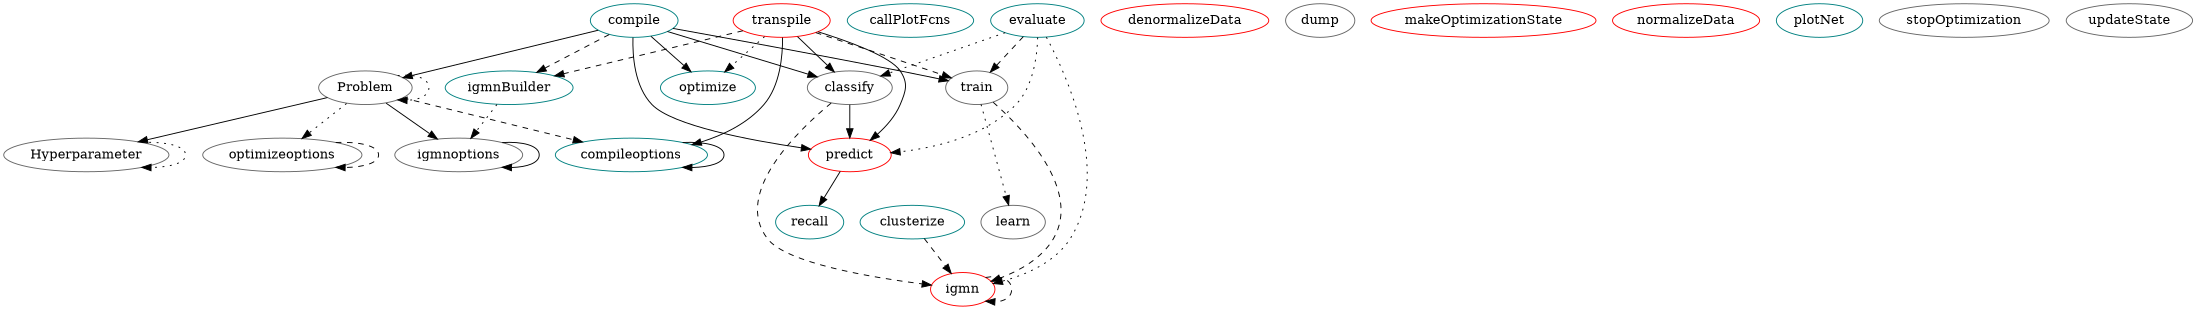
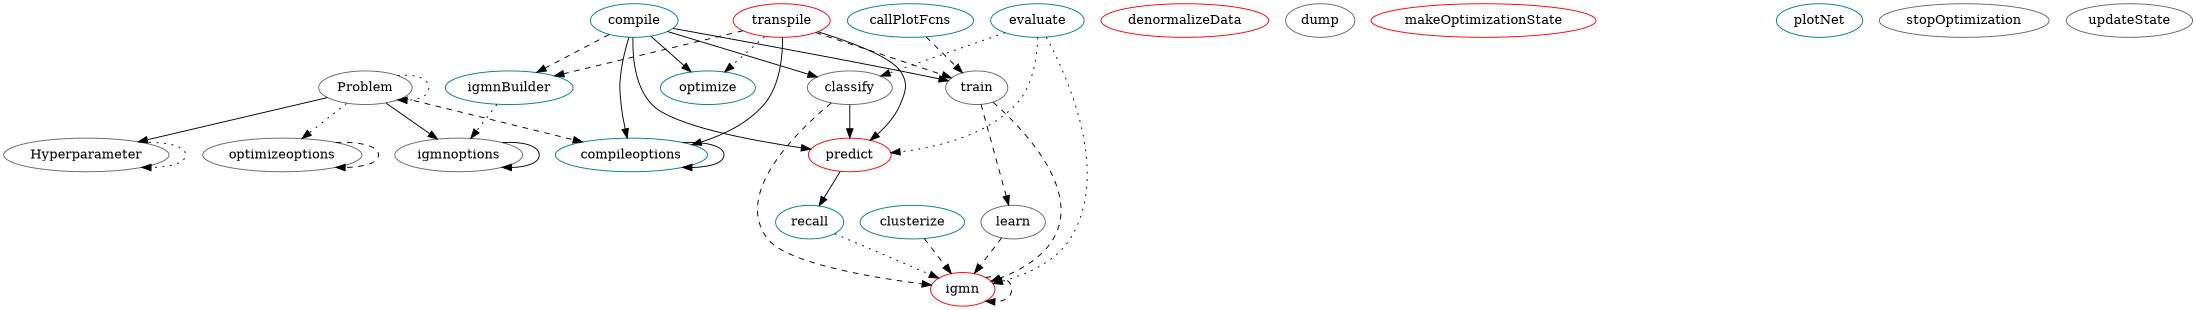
node "normalizeData": removed
edge "transpile" -> "classify": removed
edge "evaluate" -> "train": now "callPlotFcns" -> "train"
edge "compile" -> "Problem": now "compile" -> "compileoptions"
edge "train" -> "learn": style dotted -> dashed
edge "learn" -> "igmn": added
edge "recall" -> "igmn": added
